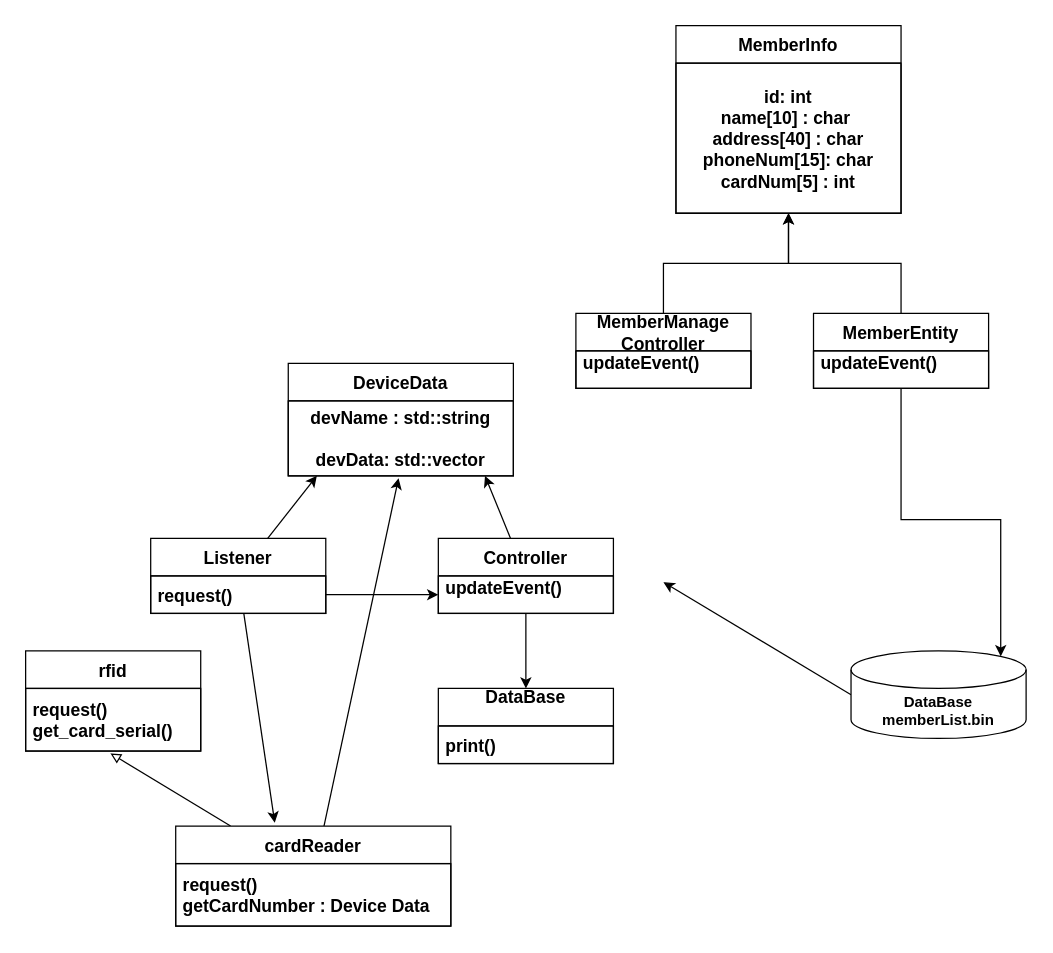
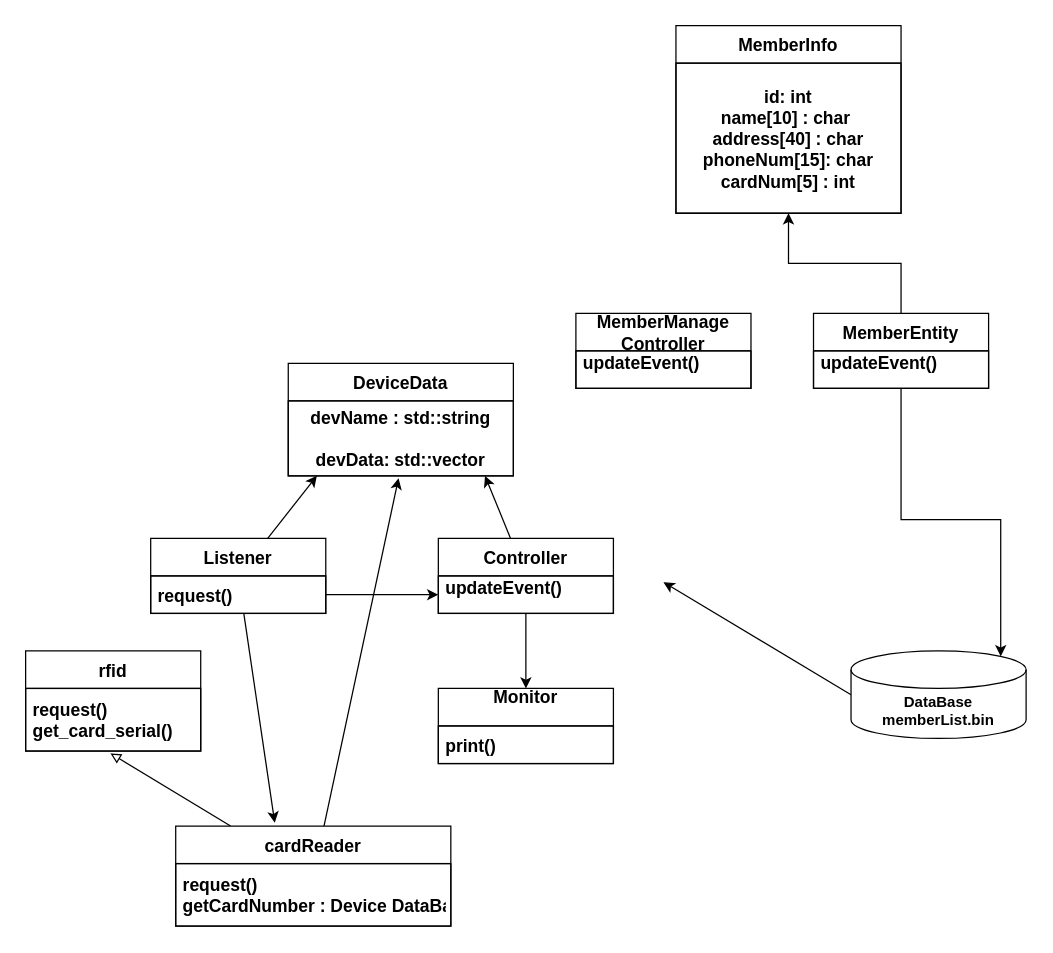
edge "MemberManage Controller" -> "MemberInfo": removed
node "DataBase": label "DataBase" -> "Monitor"
node "request() getCardNumber : Device Data": label "request() getCardNumber : Device Data" -> "request() getCardNumber : Device DataBase"
